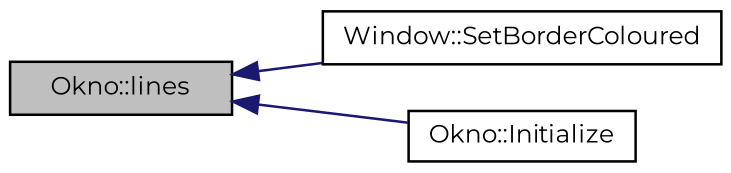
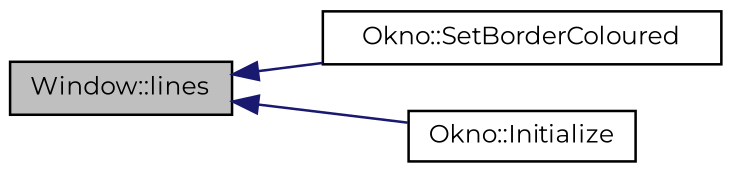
node "Window::SetBorderColoured": label "Window::SetBorderColoured" -> "Okno::SetBorderColoured"
node "Okno::lines": label "Okno::lines" -> "Window::lines"
